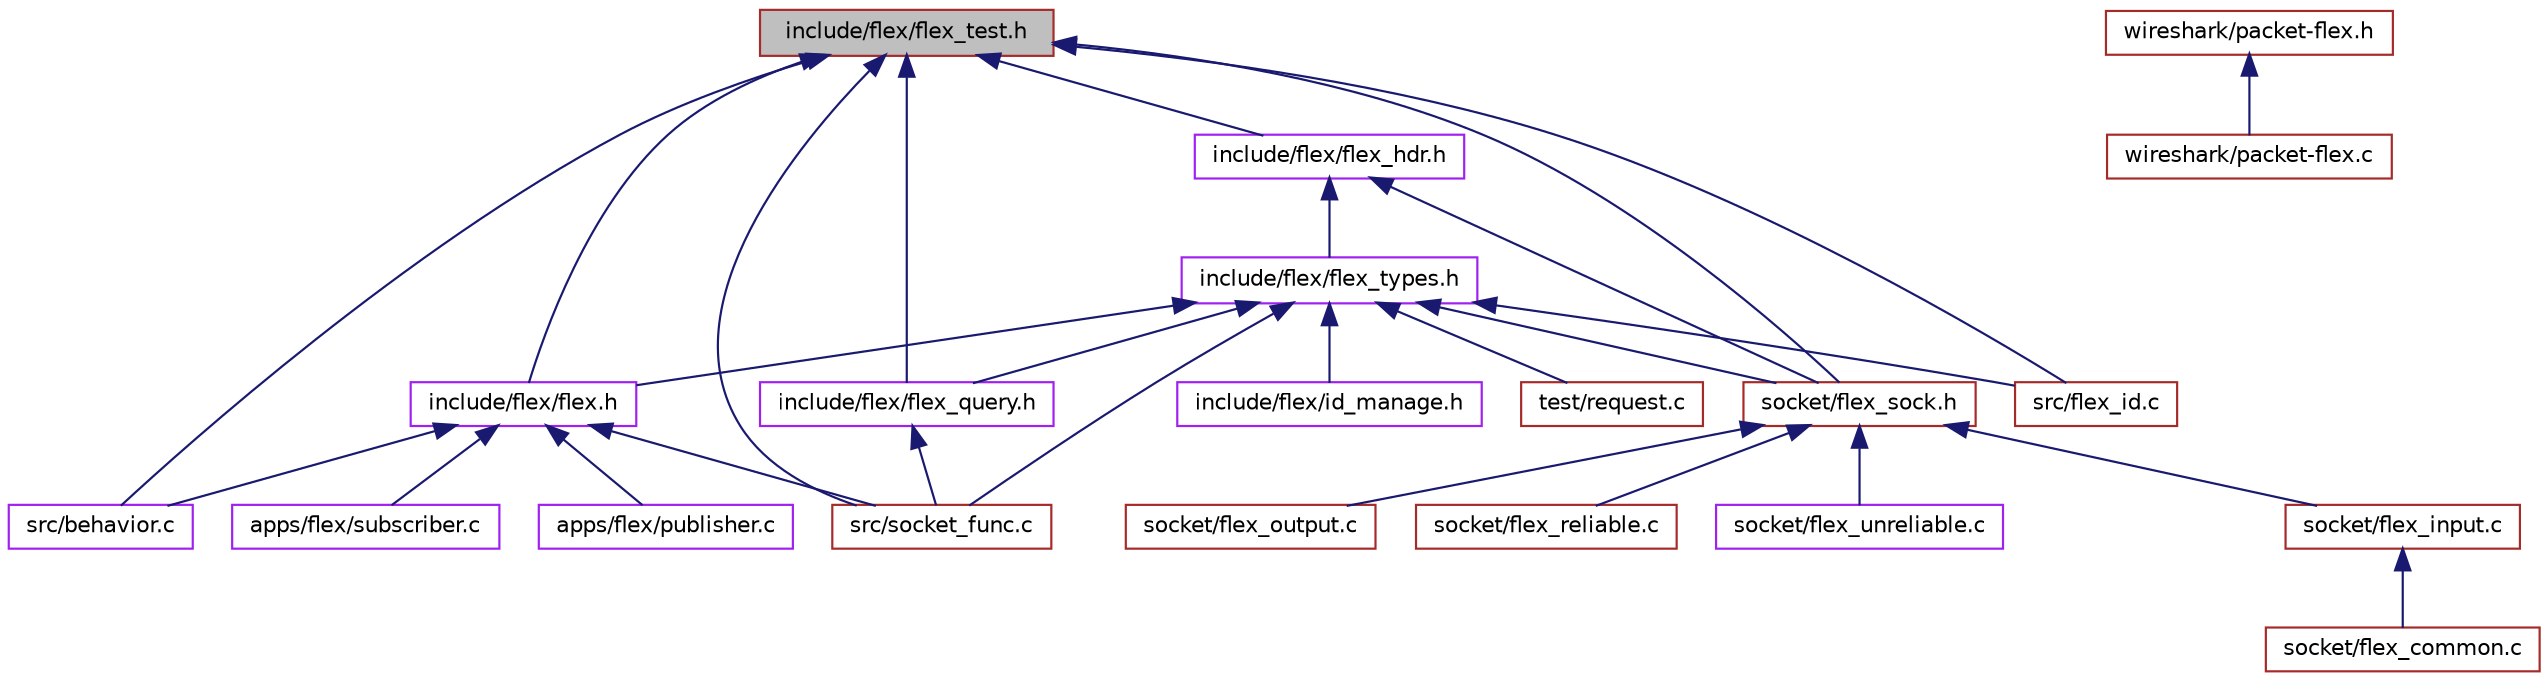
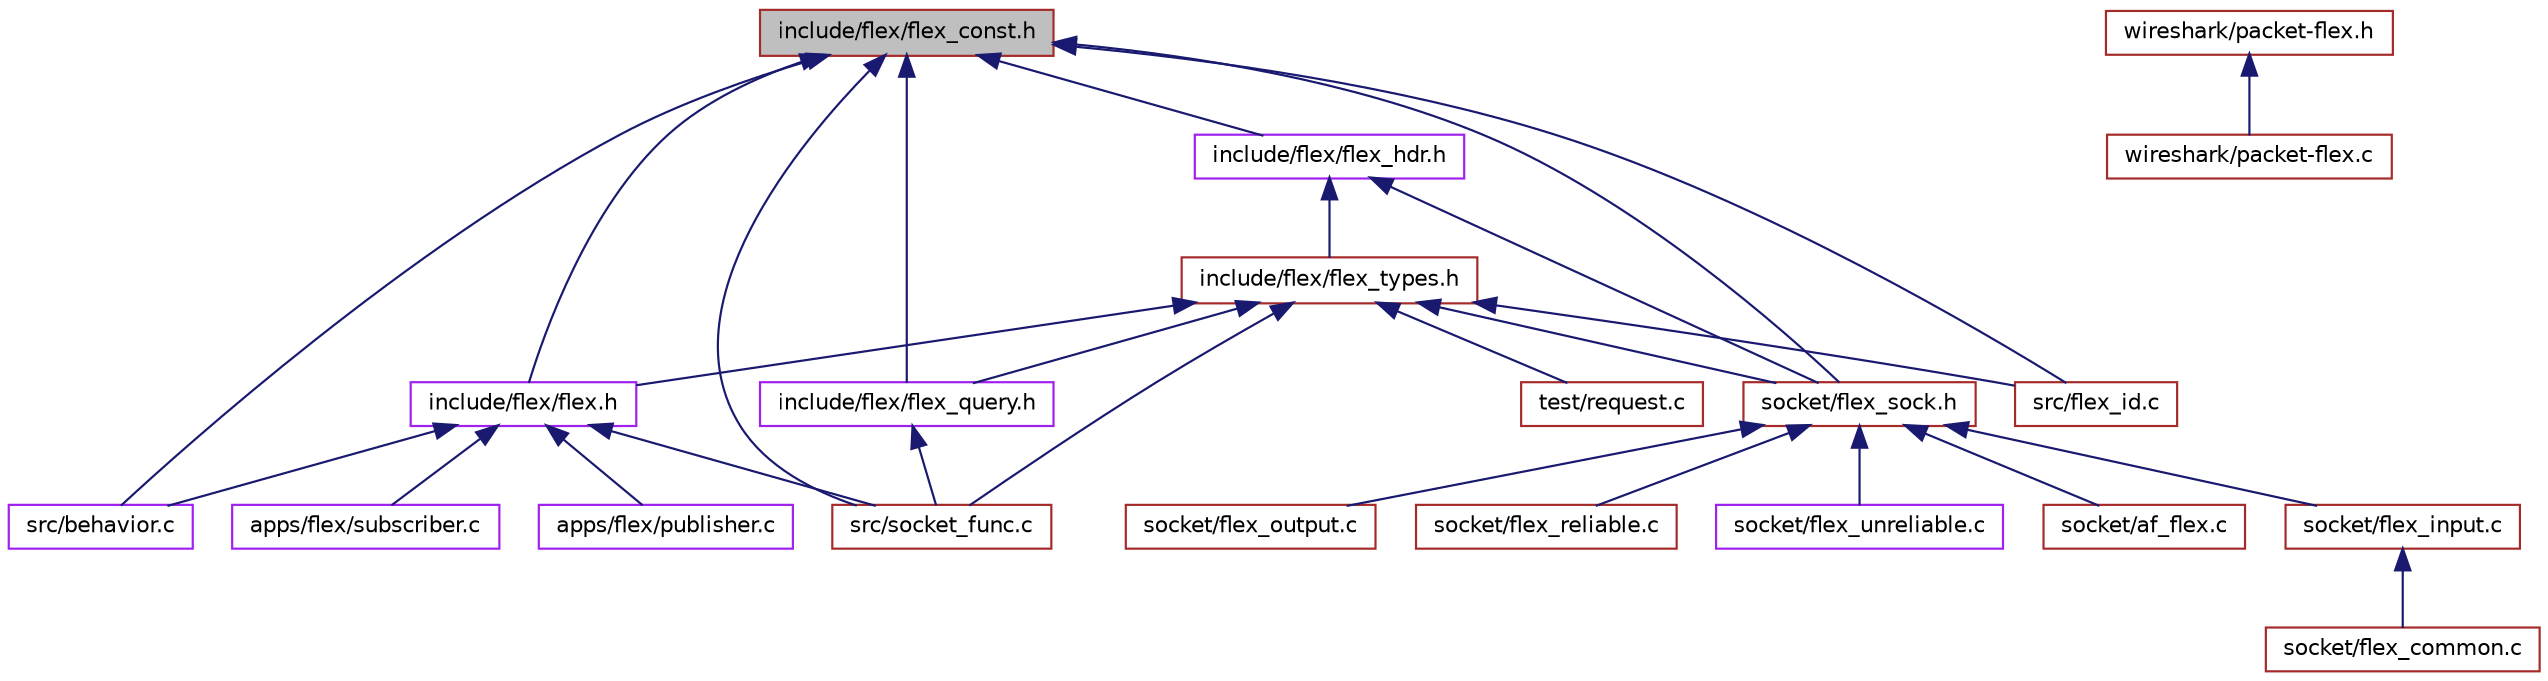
node "include/flex/flex_test.h": label "include/flex/flex_test.h" -> "include/flex/flex_const.h"
node "include/flex/flex_types.h": color purple -> brown
node "include/flex/id_manage.h": removed
node "socket/af_flex.c": added
